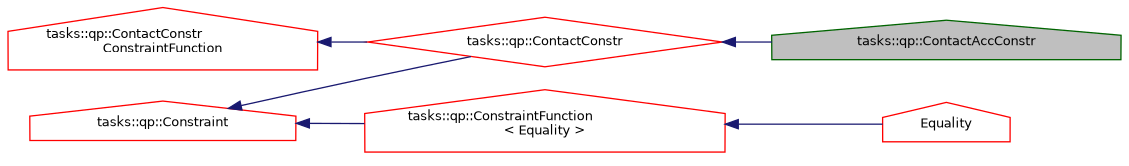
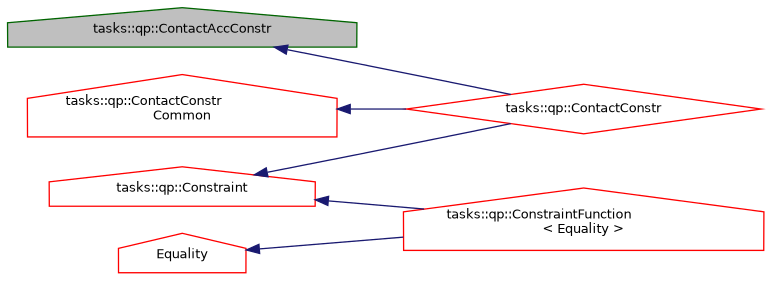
node "tasks::qp::ContactConstr ConstraintFunction": label "tasks::qp::ContactConstr ConstraintFunction" -> "tasks::qp::ContactConstr Common"
edge "tasks::qp::ContactAccConstr" -> "tasks::qp::ContactConstr": reversed
edge "Equality" -> "tasks::qp::ConstraintFunction < Equality >": reversed
